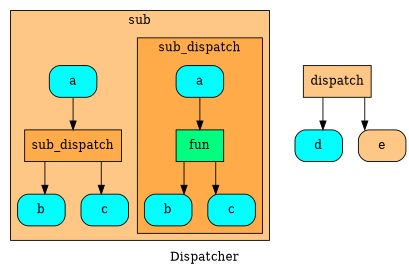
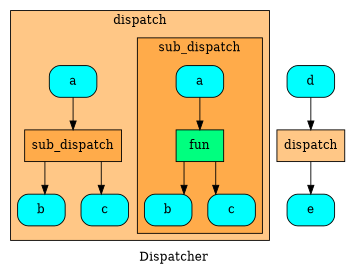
cluster "sub": label "sub" -> "dispatch"
edge "dispatch" -> "d": reversed
node "e": fillcolor #ff8f0f80 -> cyan
